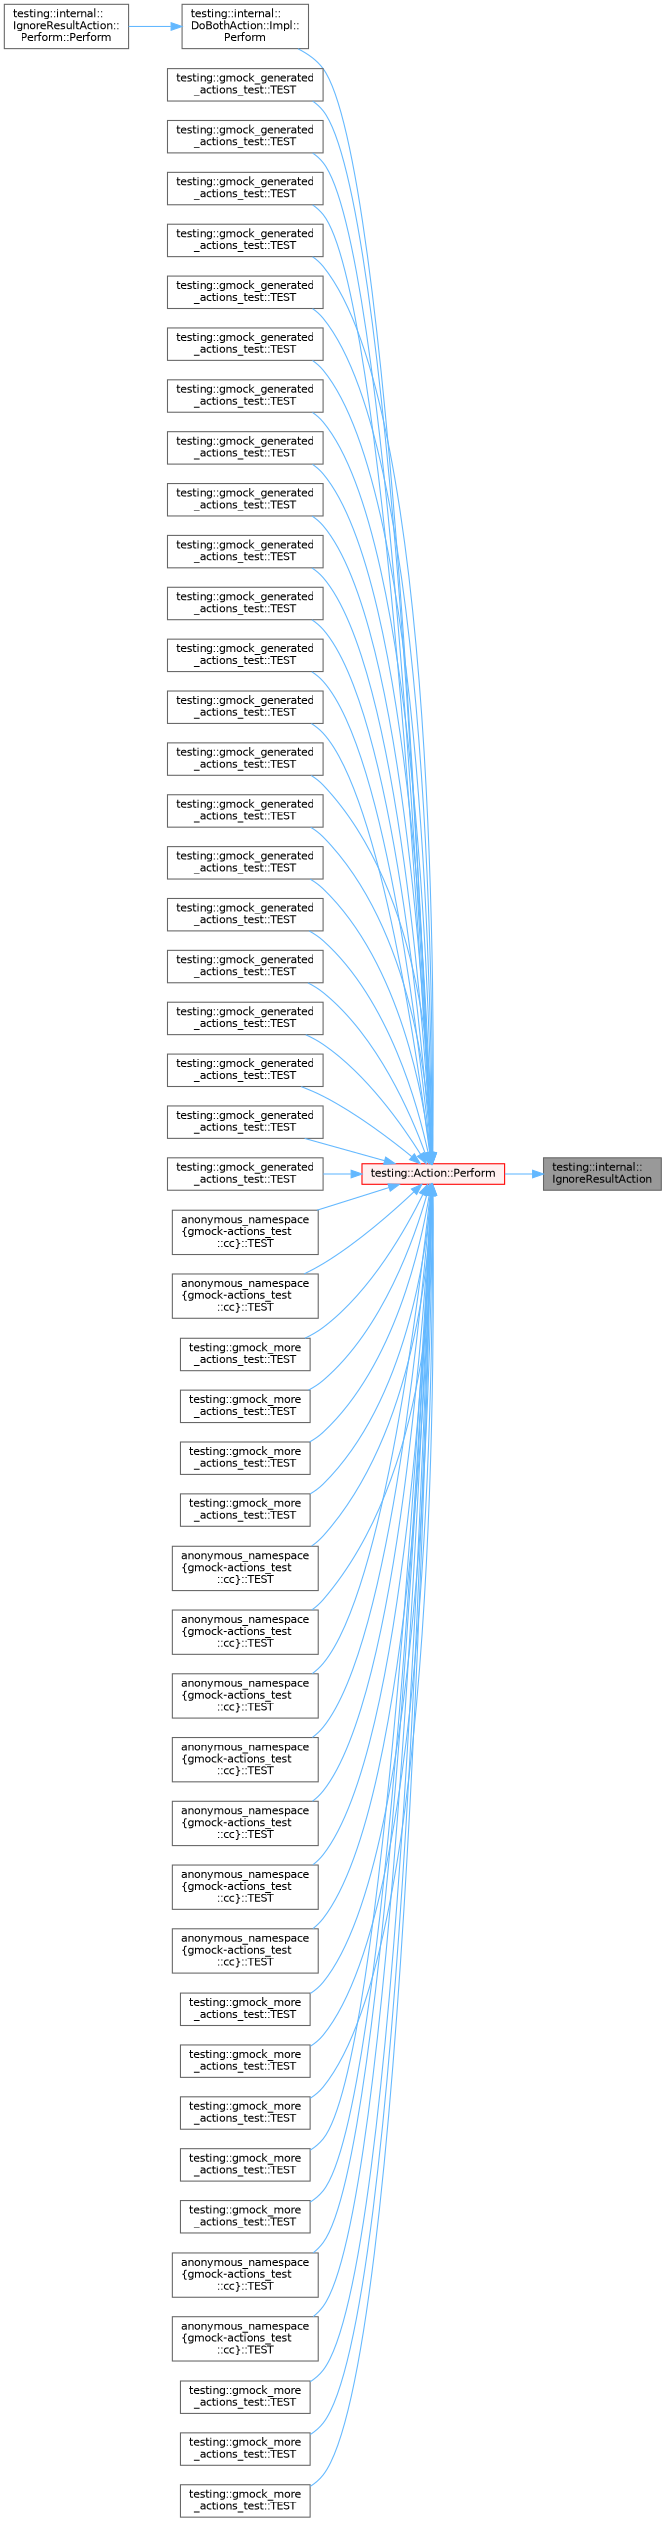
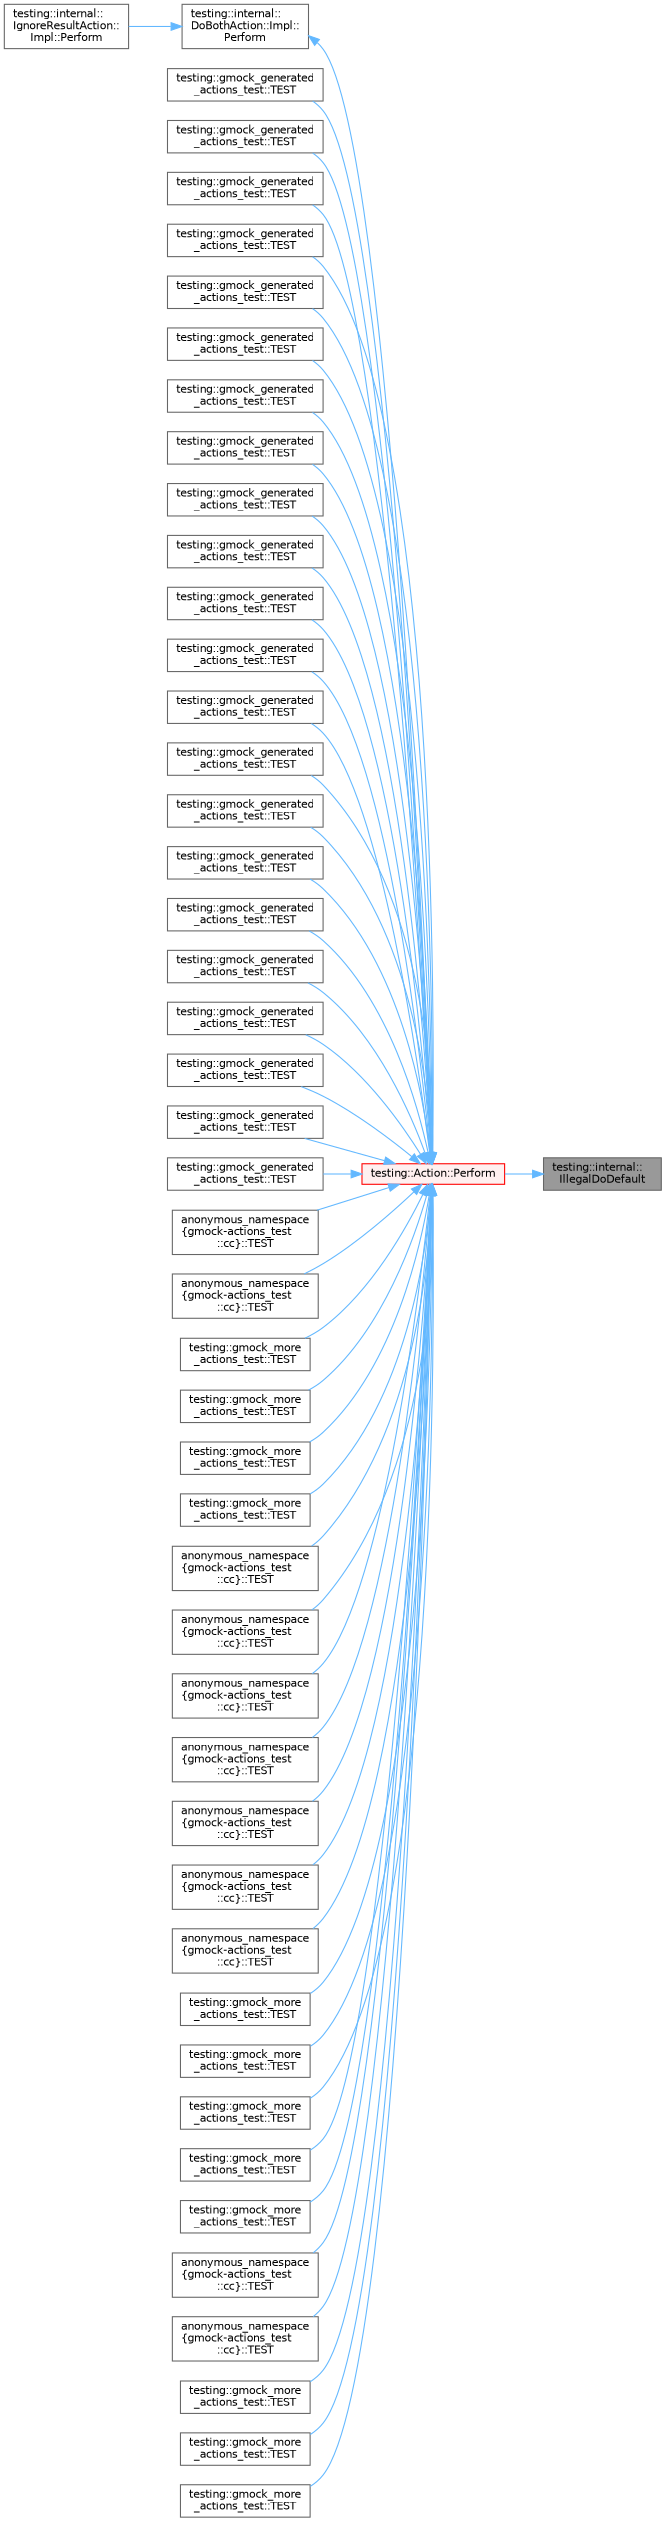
node "testing::internal:: IgnoreResultAction:: Perform::Perform": label "testing::internal:: IgnoreResultAction:: Perform::Perform" -> "testing::internal:: IgnoreResultAction:: Impl::Perform"
edge "testing::internal:: DoBothAction::Impl:: Perform" -> "testing::Action::Perform": reversed
node "testing::internal:: IgnoreResultAction": label "testing::internal:: IgnoreResultAction" -> "testing::internal:: IllegalDoDefault"
